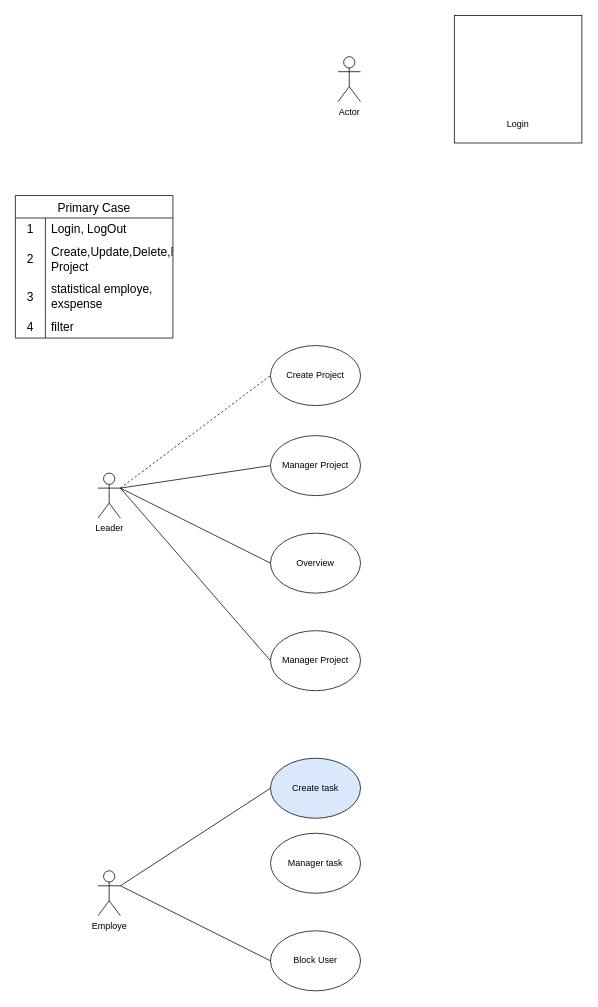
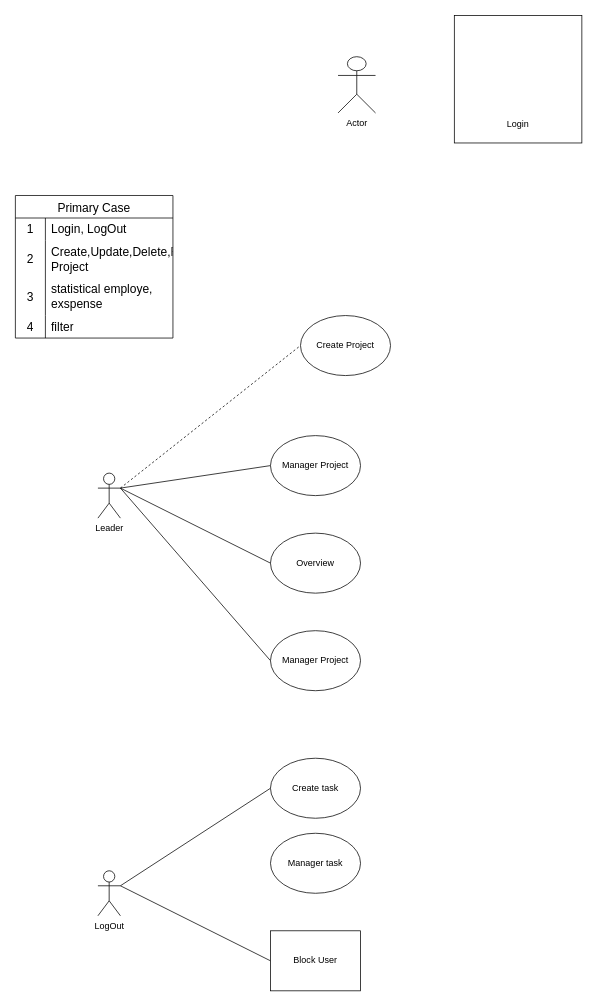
node "Actor": size 23x45 -> 38x56
node "Create Project": moved (315, 375) -> (345, 345)
node "Create task": fillcolor #dae8fc -> #ffffff
node "Employe": label "Employe" -> "LogOut"
node "Block User": shape ellipse -> rectangle
